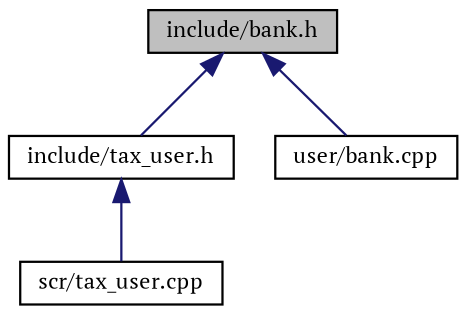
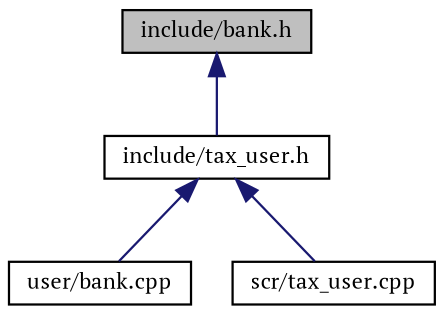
edge "user/bank.cpp" -> "include/bank.h": now "user/bank.cpp" -> "include/tax_user.h"
